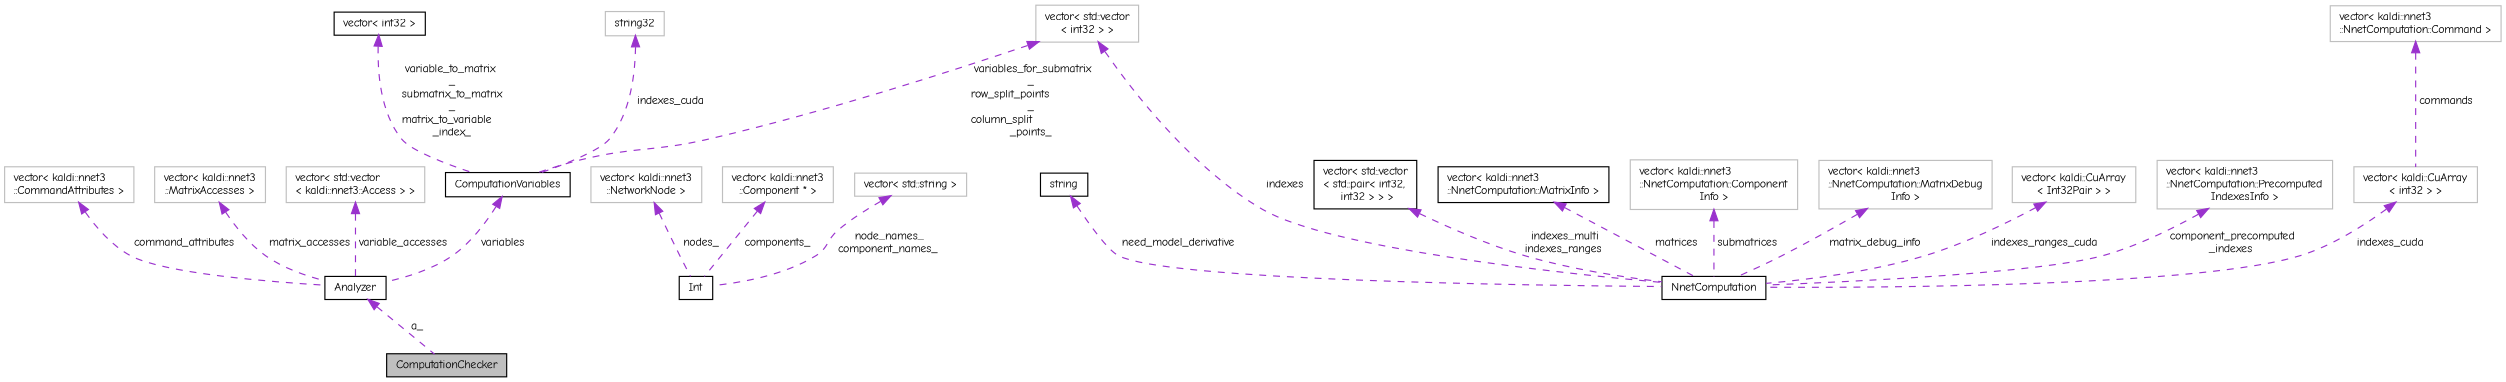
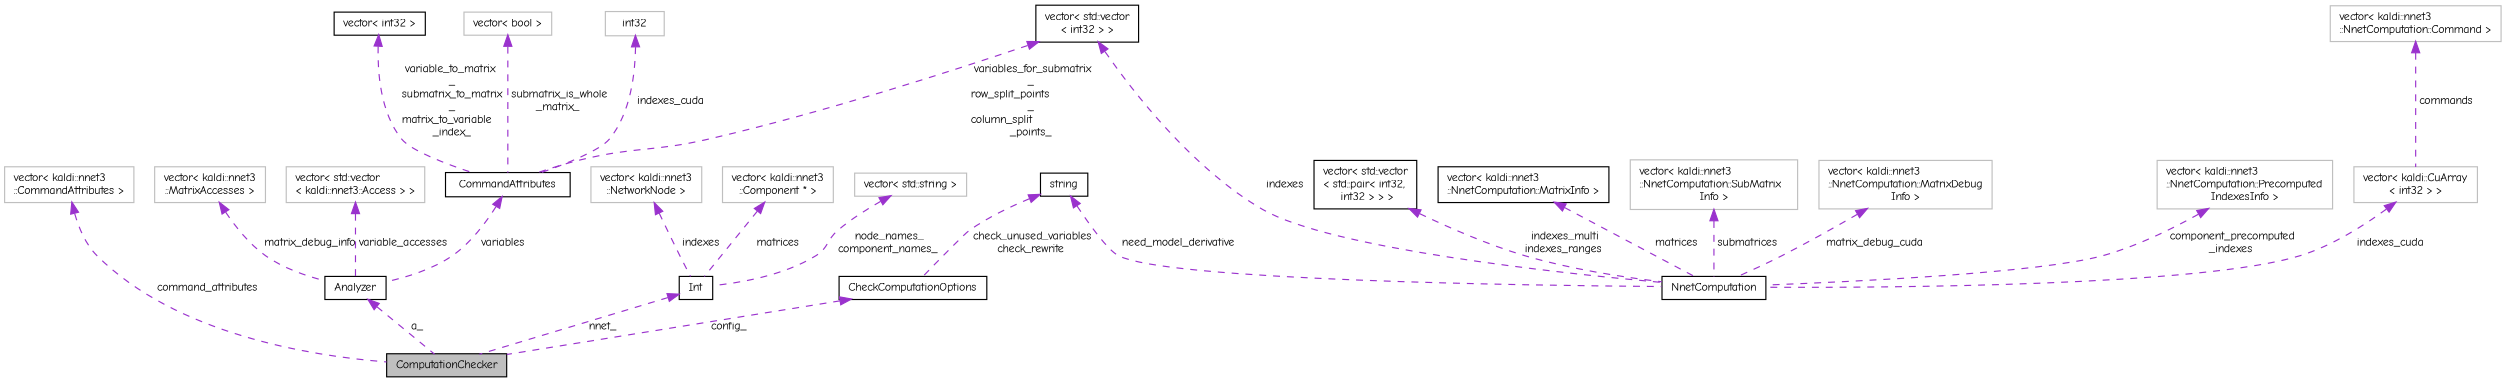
node "vector< bool >": added
node "string32": label "string32" -> "int32"
node "vector< std::vector < int32 > >": color grey75 -> black
node "ComputationVariables": label "ComputationVariables" -> "CommandAttributes"
node "vector< kaldi::nnet3 ::NnetComputation::Component Info >": label "vector< kaldi::nnet3 ::NnetComputation::Component Info >" -> "vector< kaldi::nnet3 ::NnetComputation::SubMatrix Info >"
node "vector< kaldi::CuArray < Int32Pair > >": removed
edge "Analyzer" -> "vector< kaldi::nnet3 ::MatrixAccesses >": label " matrix_accesses" -> " matrix_debug_info"
edge "Int" -> "vector< kaldi::nnet3 ::NetworkNode >": label " nodes_" -> " indexes"
edge "Int" -> "vector< kaldi::nnet3 ::Component * >": label " components_" -> " matrices"
edge "NnetComputation" -> "vector< kaldi::nnet3 ::NnetComputation::MatrixDebug Info >": label " matrix_debug_info" -> " matrix_debug_cuda"
edge "Analyzer" -> "vector< kaldi::nnet3 ::CommandAttributes >": now "ComputationChecker" -> "vector< kaldi::nnet3 ::CommandAttributes >"
node "CheckComputationOptions": added
edge "ComputationChecker" -> "Int": added, label "nnet_"
